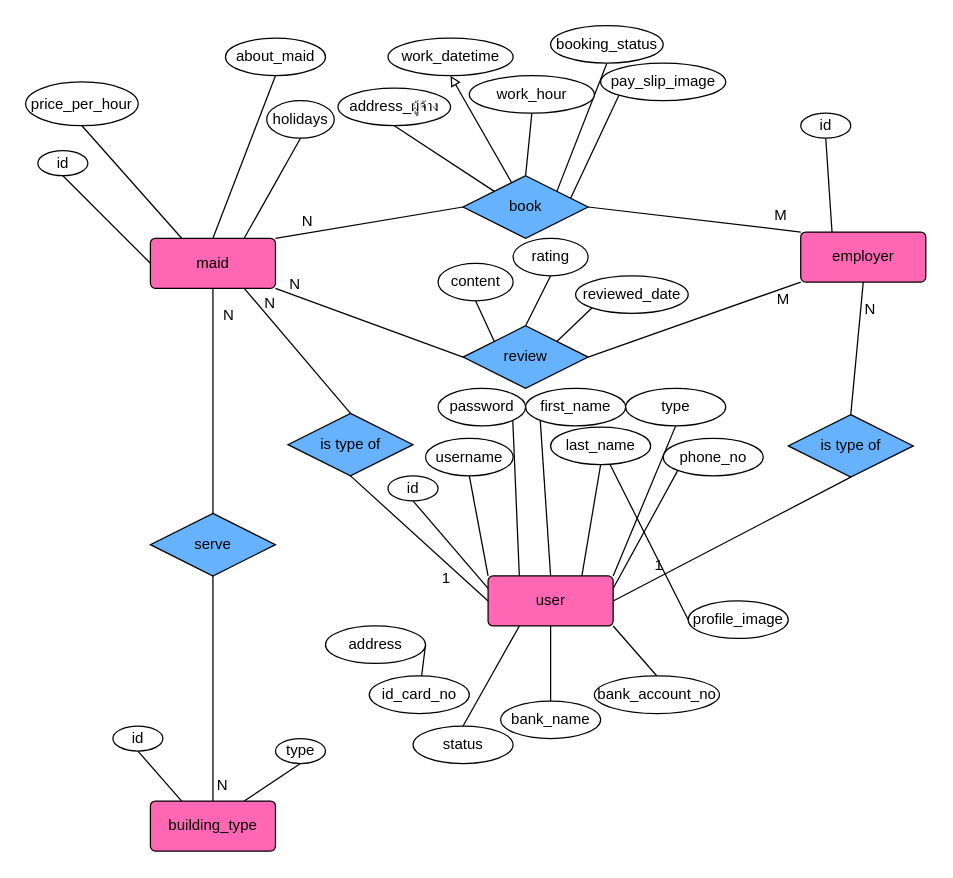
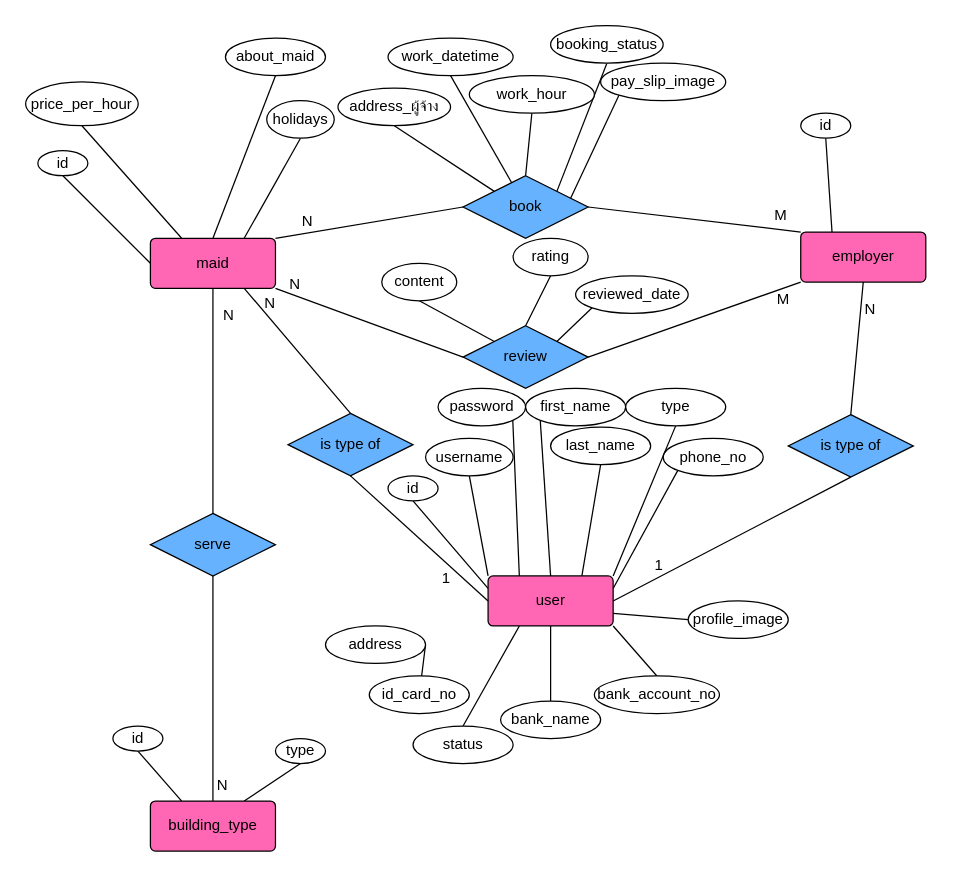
edge "book" -> "work_datetime": arrowhead block -> none
node "content": moved (475, 282) -> (419, 282)
edge "last_name" -- "profile_image": now "user" -- "profile_image"
